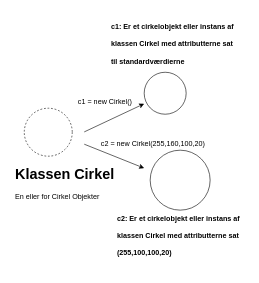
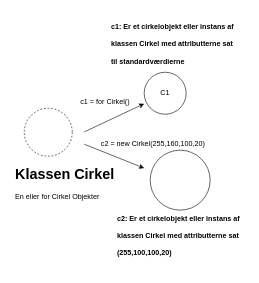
node "C1": added
node "c1 = new Cirkel()": label "c1 = new Cirkel()" -> "c1 = for Cirkel()"
